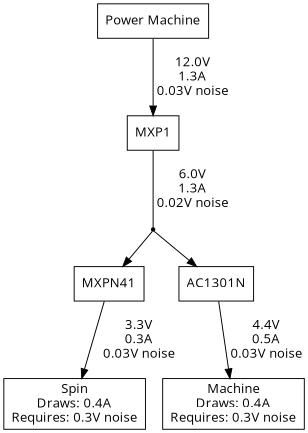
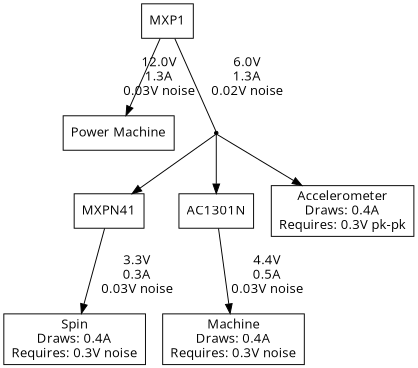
edge "Power Machine" -> "MXP1": reversed
node "Accelerometer Draws: 0.4A Requires: 0.3V pk-pk": added
